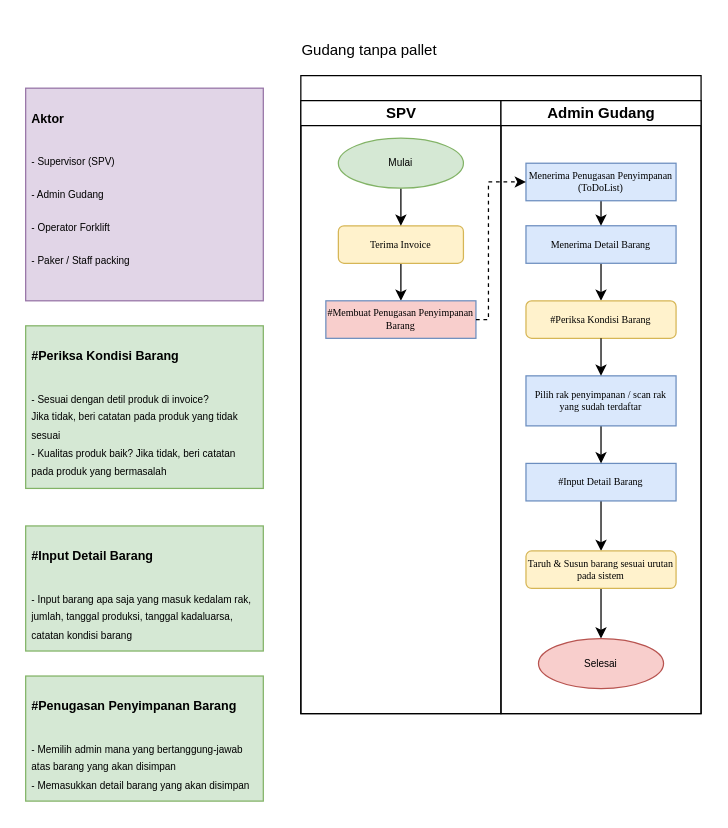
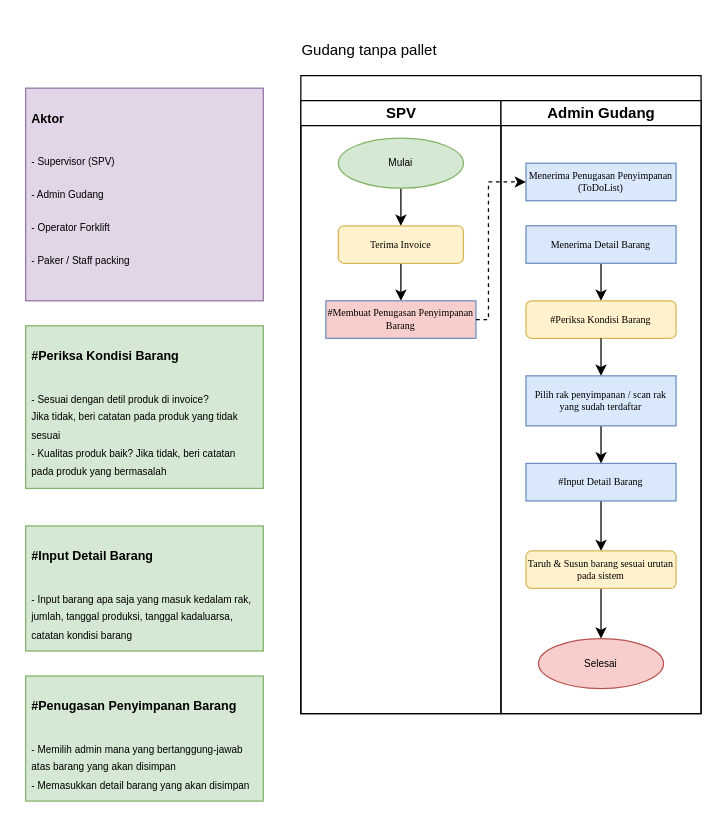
edge "Menerima Penugasan Penyimpanan(ToDoList)" -> "Menerima Detail Barang": removed
